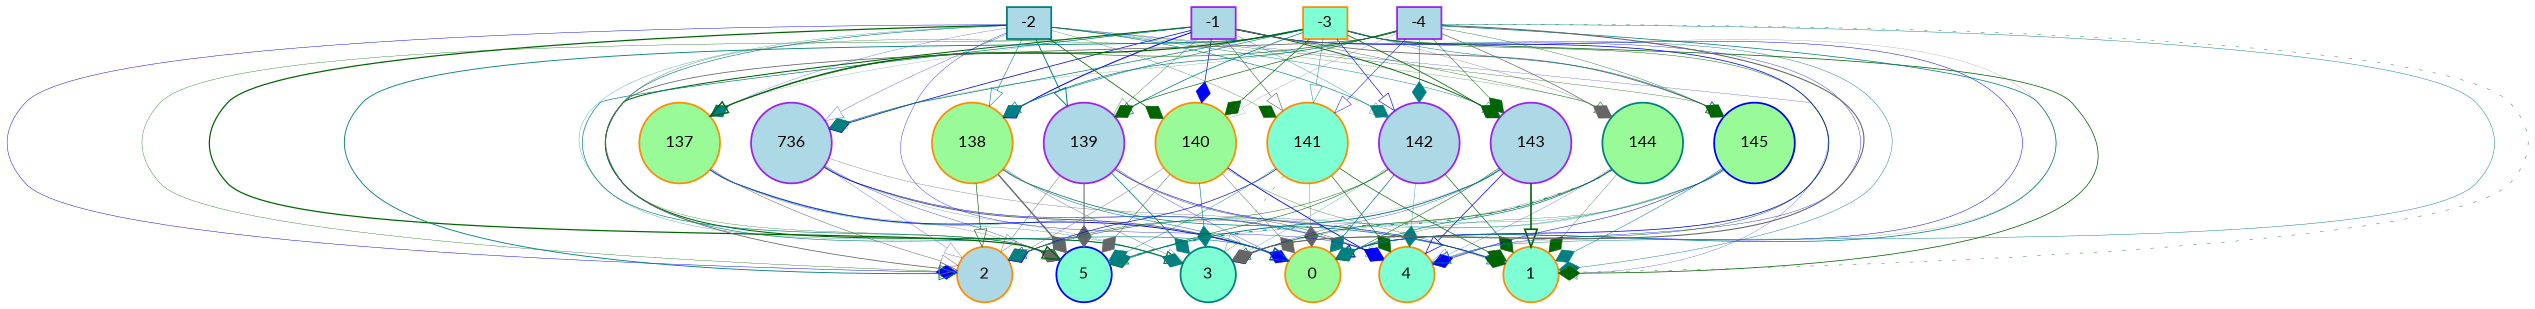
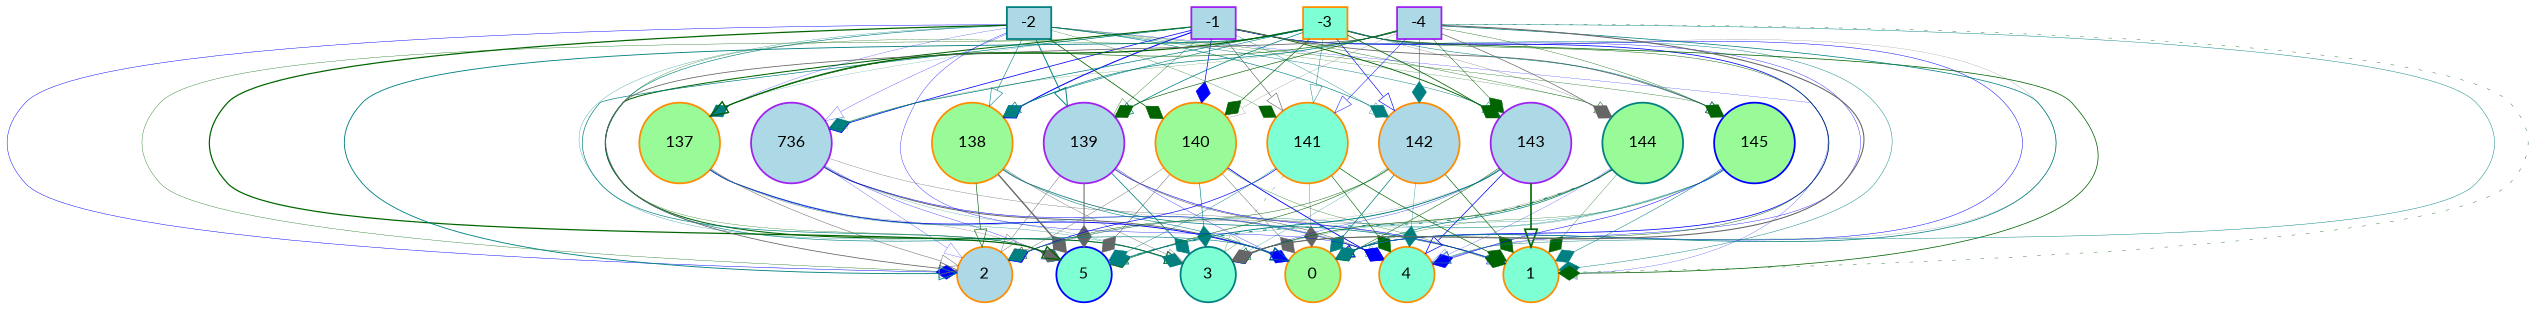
node "142": color purple -> darkorange
